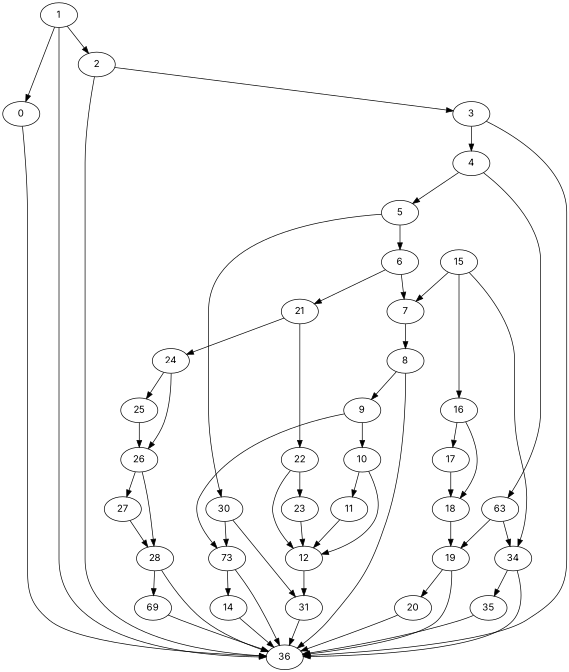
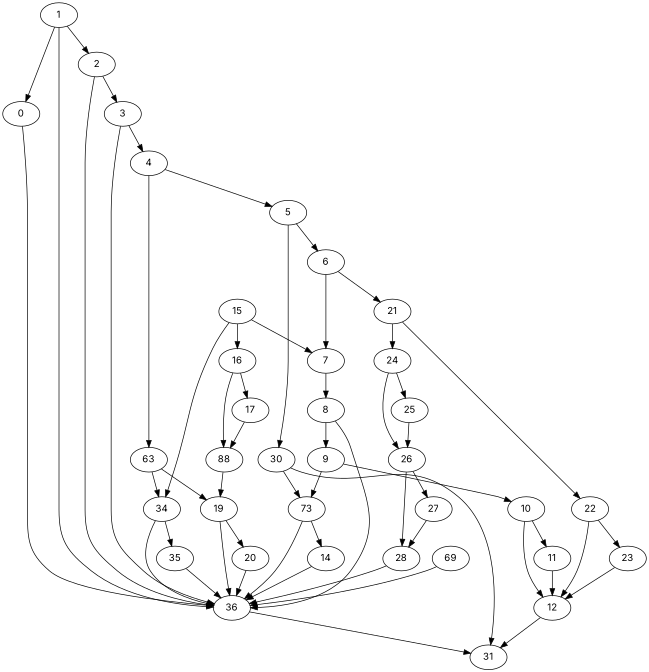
node "18": label "18" -> "88"
edge "28" -> "69": removed
edge "31" -> "36": reversed
